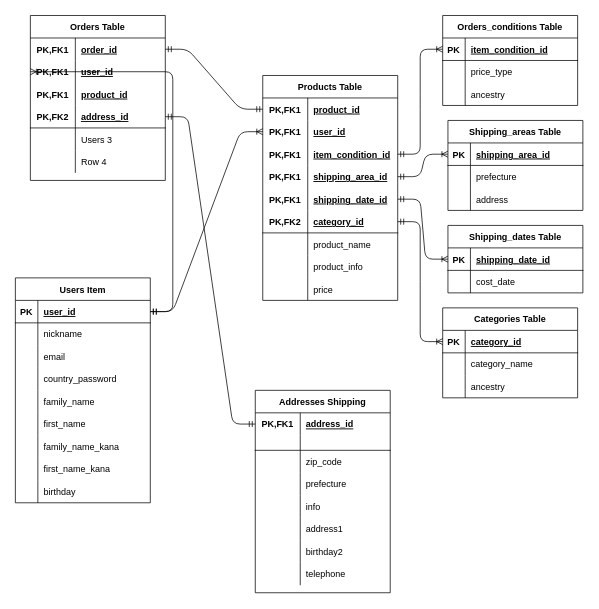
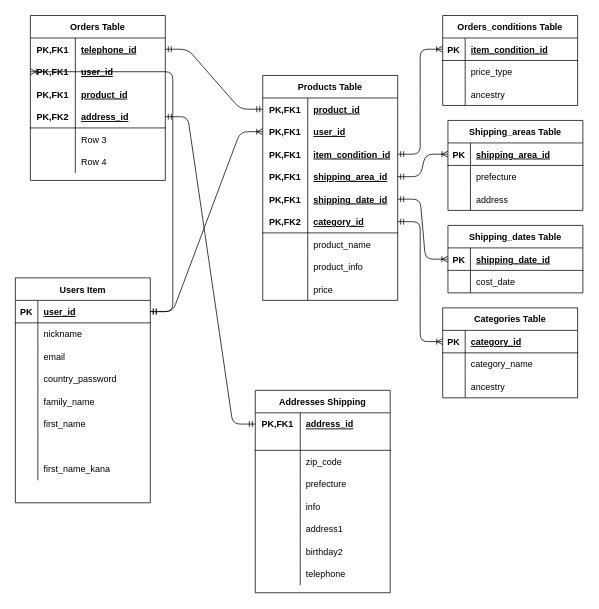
node "order_id": label "order_id" -> "telephone_id"
node "Users 3": label "Users 3" -> "Row 3"
node "family_name_kana": removed
node "birthday": removed
